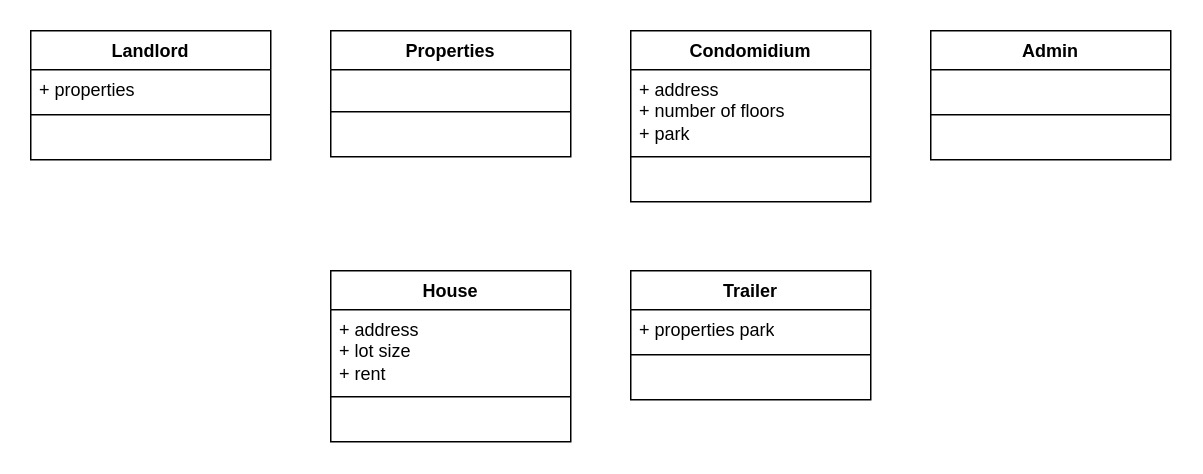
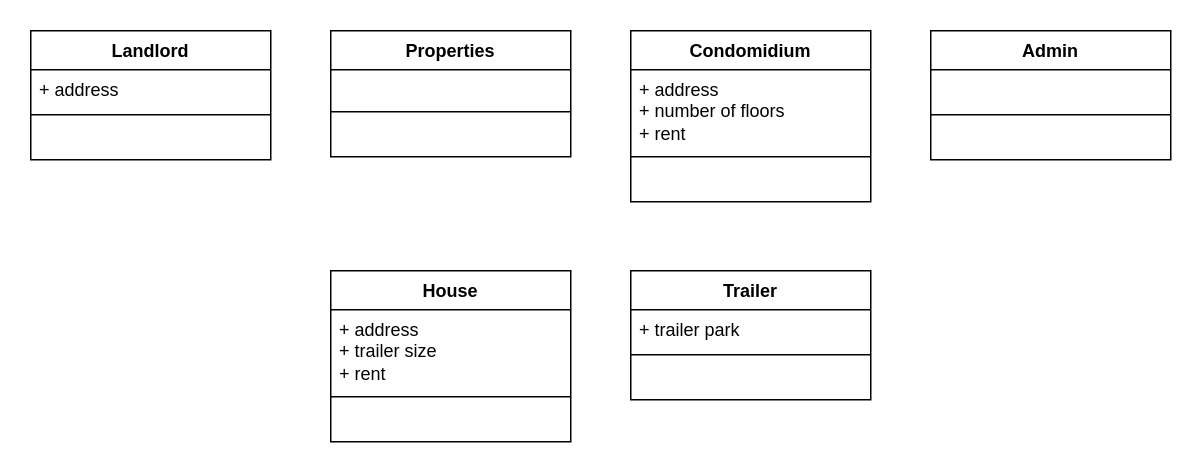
node "+ properties": label "+ properties" -> "+ address"
node "+ address + number of floors + park": label "+ address + number of floors + park" -> "+ address + number of floors + rent"
node "+ properties park": label "+ properties park" -> "+ trailer park"
node "+ address + lot size + rent": label "+ address + lot size + rent" -> "+ address + trailer size + rent"
